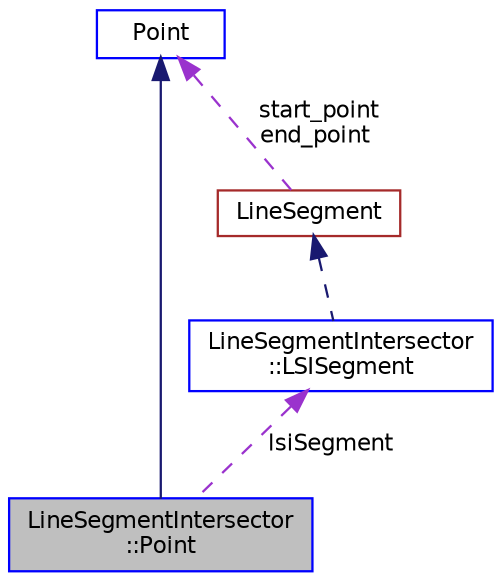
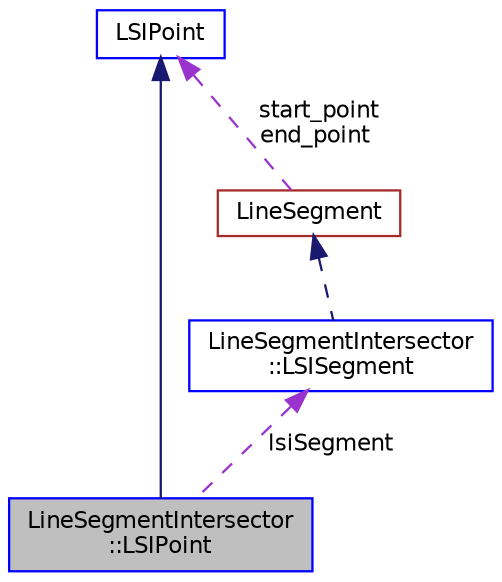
node "Point": label "Point" -> "LSIPoint"
node "LineSegmentIntersector ::Point": label "LineSegmentIntersector ::Point" -> "LineSegmentIntersector ::LSIPoint"
